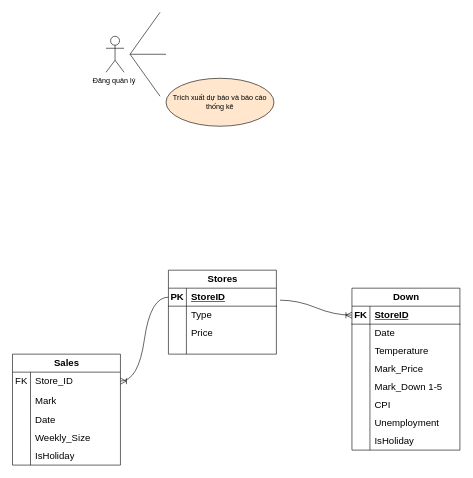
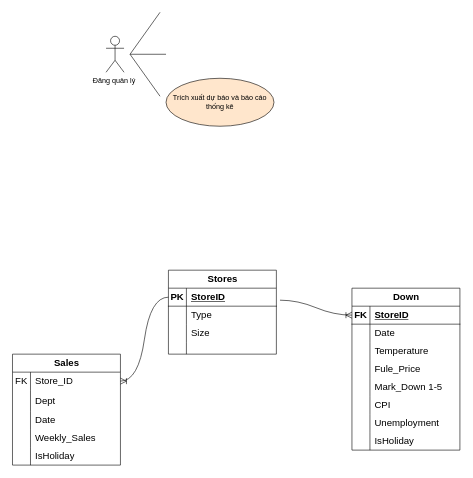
node "Price": label "Price" -> "Size"
node "Mark_Price": label "Mark_Price" -> "Fule_Price"
node "Mark": label "Mark" -> "Dept"
node "Weekly_Size": label "Weekly_Size" -> "Weekly_Sales"
